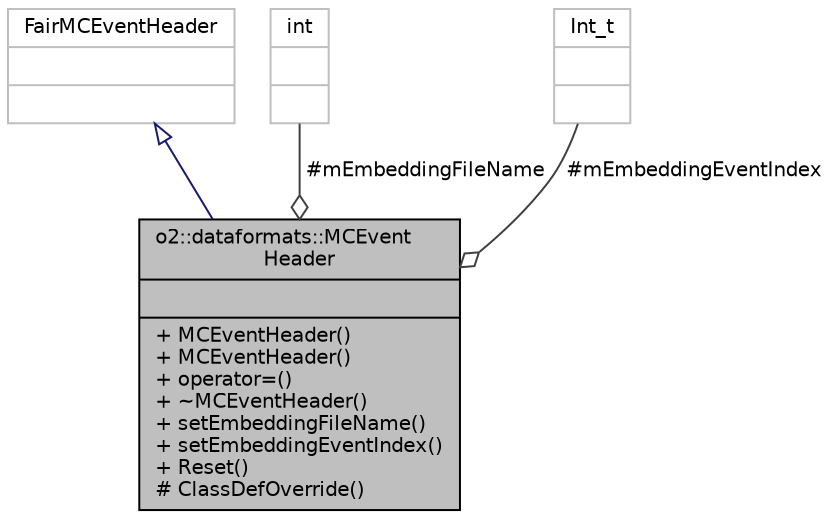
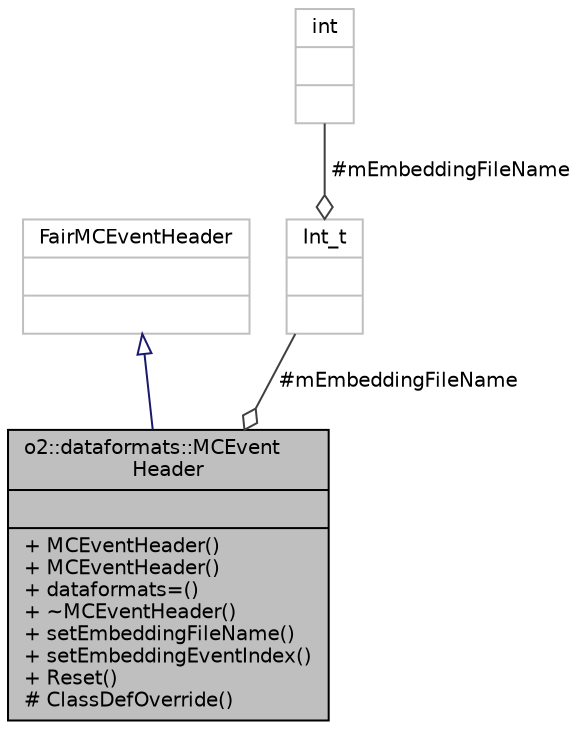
edge "int" -> "o2::dataformats::MCEvent": now "int" -> "Int_t"
edge "Int_t" -> "o2::dataformats::MCEvent": label " #mEmbeddingEventIndex" -> " #mEmbeddingFileName"
node "o2::dataformats::MCEvent": text "+ operator=()" -> "+ dataformats=()"
